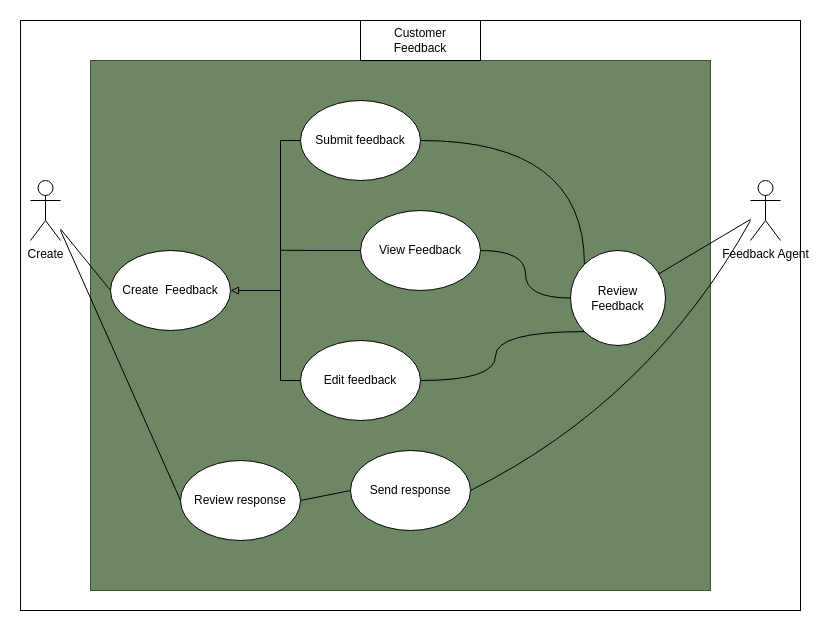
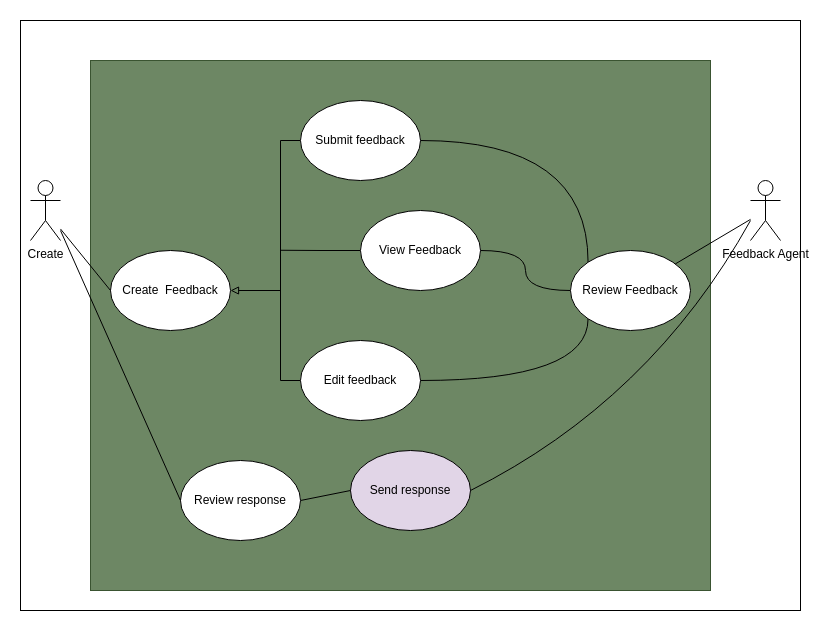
node "Customer Feedback": removed
node "Review Feedback": size 95x95 -> 120x80
node "Send response": fillcolor #ffffff -> #e1d5e7
